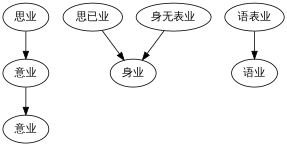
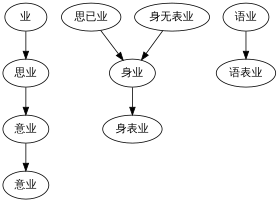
node "业": added
edge "语表业" -> "语业": reversed
node "身表业": added
